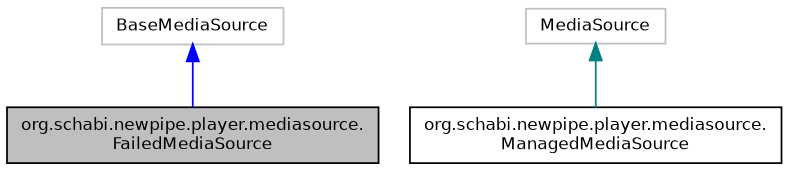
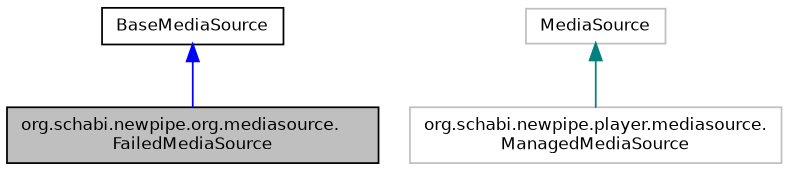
node "BaseMediaSource": color grey75 -> black
node "org.schabi.newpipe.player.mediasource. FailedMediaSource": label "org.schabi.newpipe.player.mediasource. FailedMediaSource" -> "org.schabi.newpipe.org.mediasource. FailedMediaSource"
node "org.schabi.newpipe.player.mediasource. ManagedMediaSource": color black -> grey75
